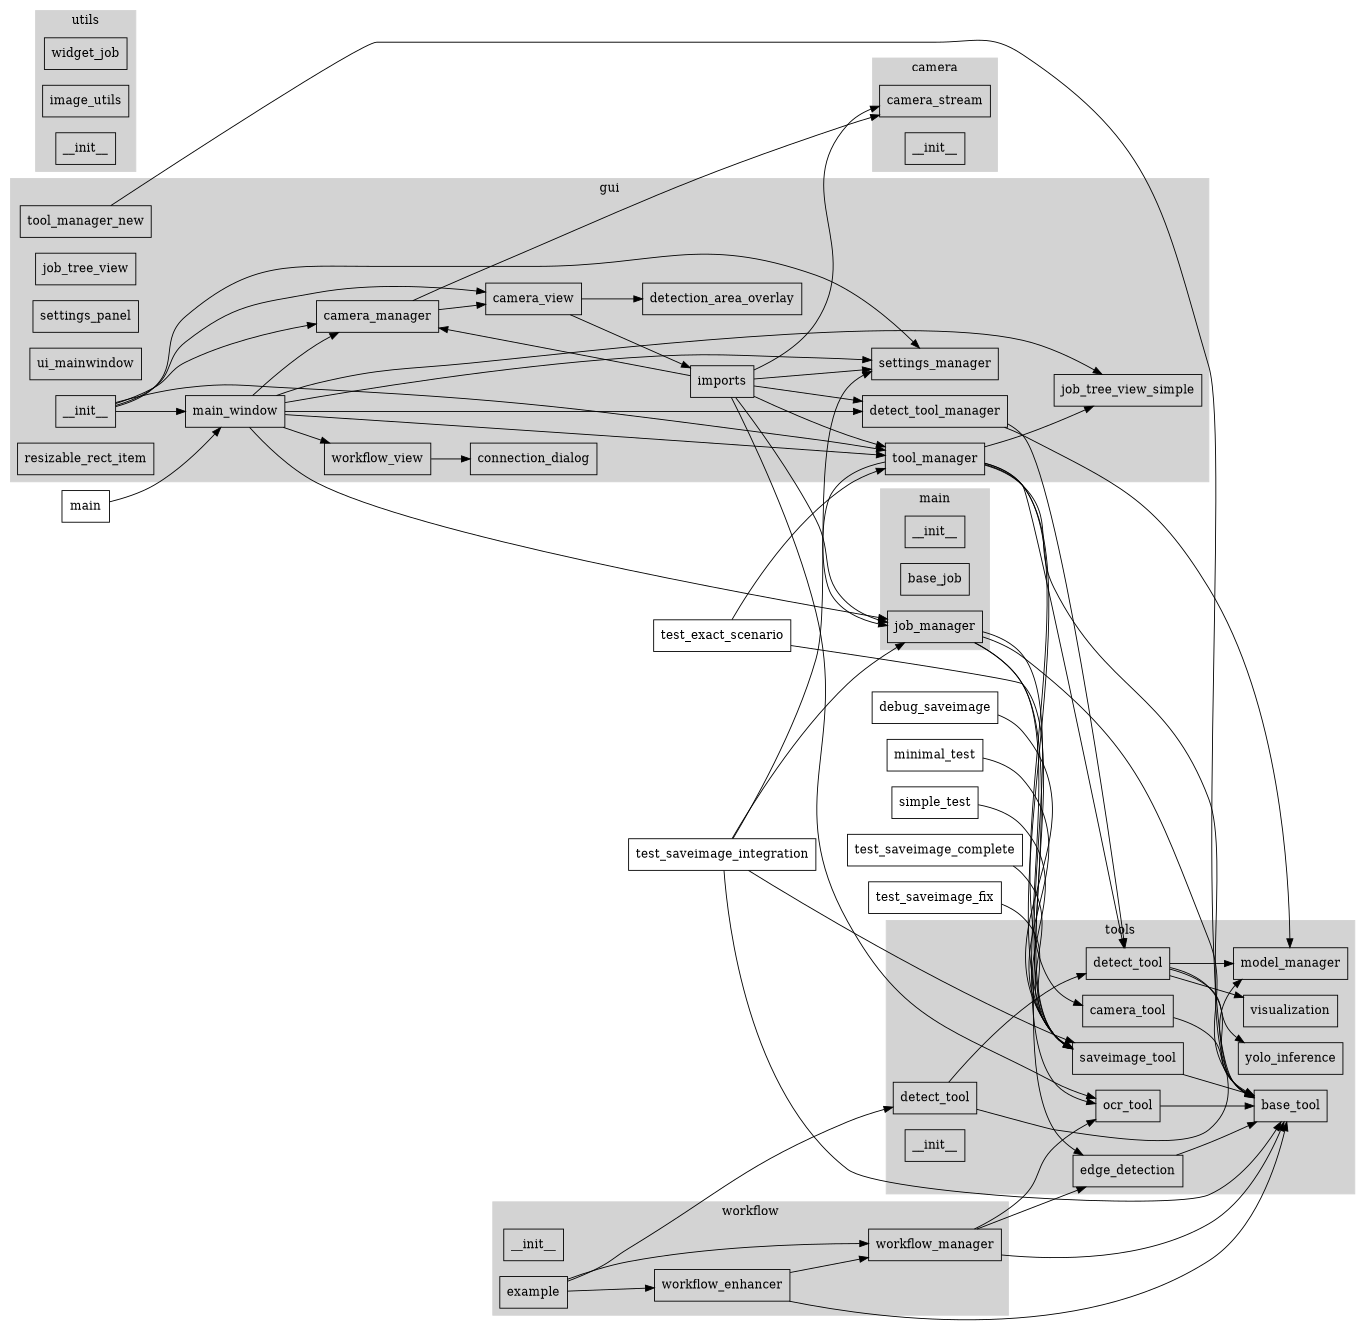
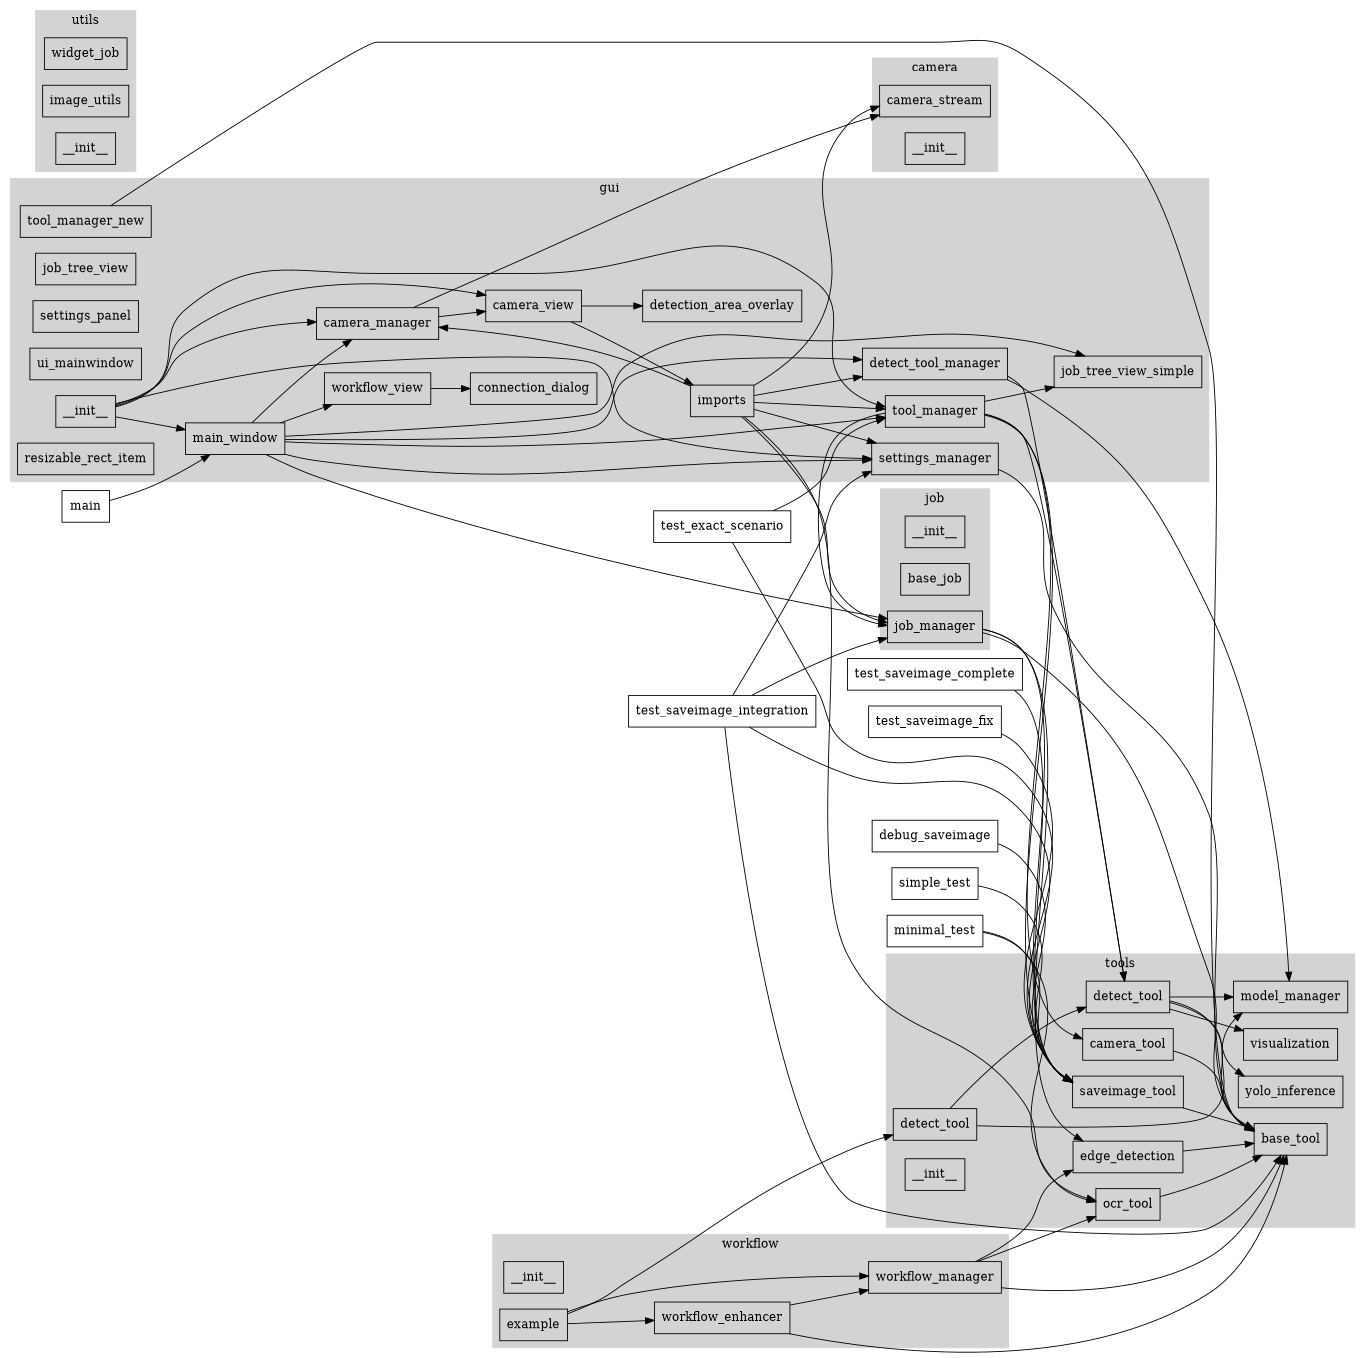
cluster "main": label "main" -> "job"
edge "tool_manager" -> "base_tool": now "settings_manager" -> "base_tool"
edge "job_manager" -> "ocr_tool": now "minimal_test" -> "ocr_tool"
